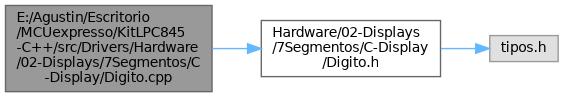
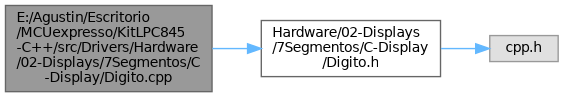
node "tipos.h": label "tipos.h" -> "cpp.h"
